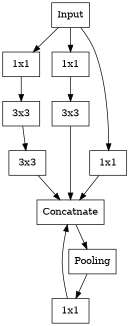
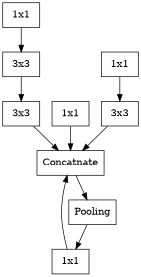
node "Input": removed
